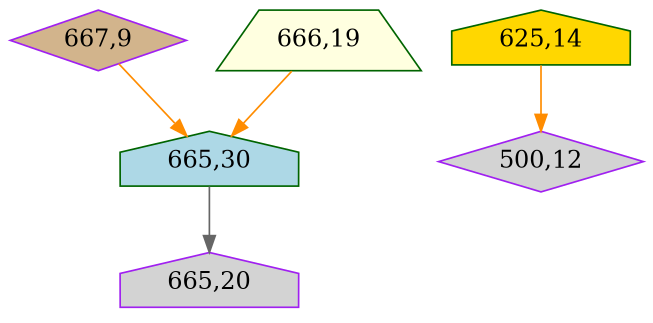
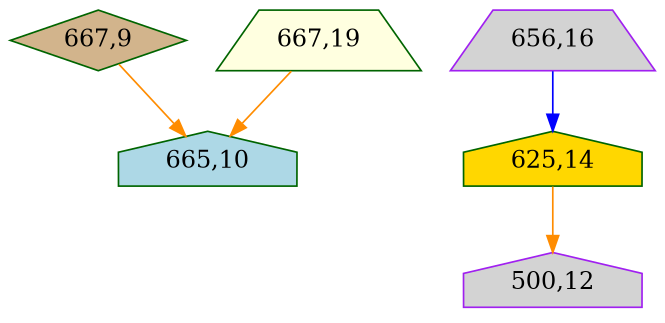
node "667,9": color purple -> darkgreen
node "666,19": label "666,19" -> "667,19"
node "656,16": added
node "665,30": label "665,30" -> "665,10"
node "500,12": shape diamond -> house
node "665,20": removed
